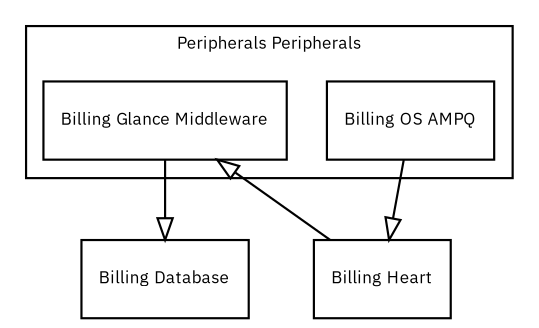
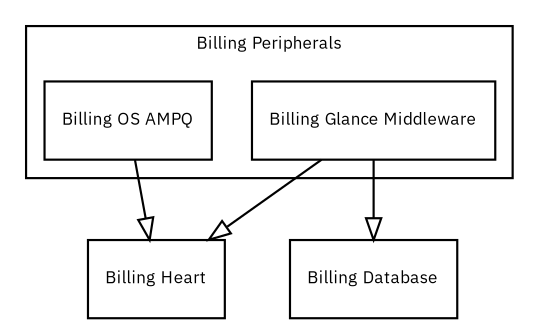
cluster "Peripherals Peripherals": label "Peripherals Peripherals" -> "Billing Peripherals"
edge "Billing Heart" -> "Billing Glance Middleware": reversed
